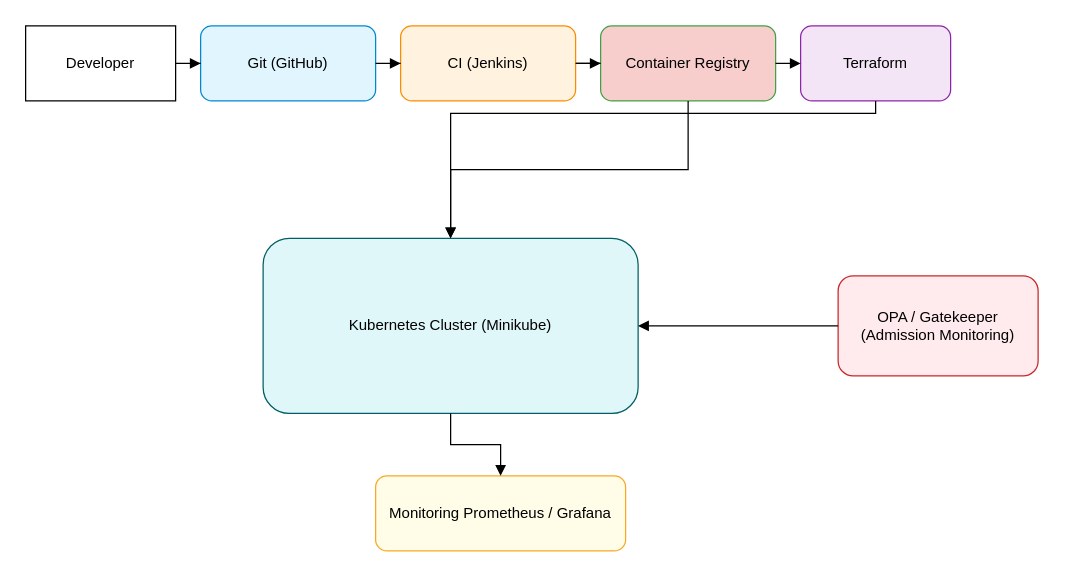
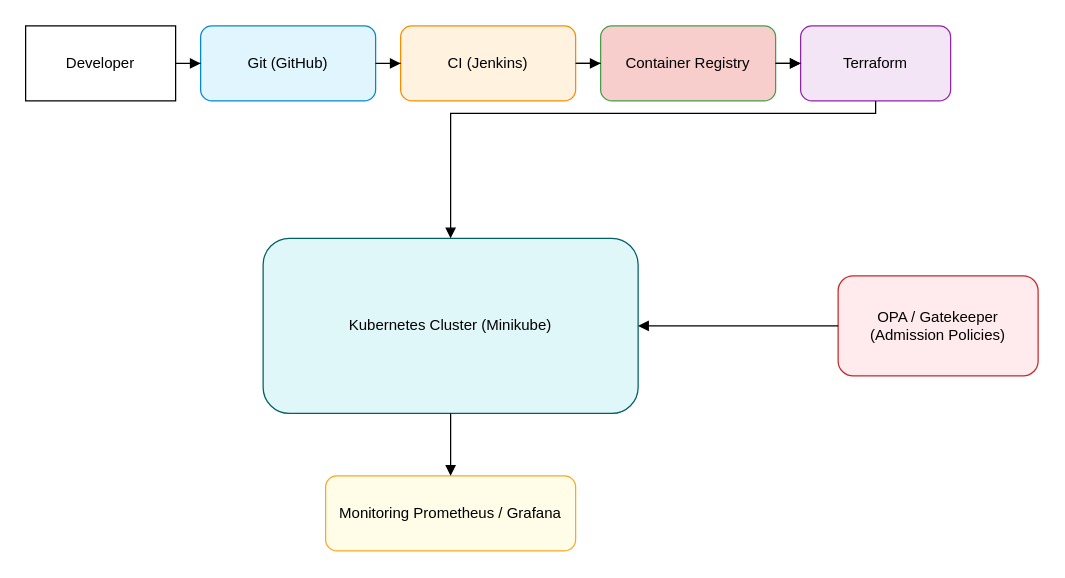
edge "Container Registry" -> "Kubernetes Cluster (Minikube)": now "Container Registry" -> "Terraform"
node "OPA / Gatekeeper (Admission Monitoring)": label "OPA / Gatekeeper (Admission Monitoring)" -> "OPA / Gatekeeper (Admission Policies)"
node "Monitoring Prometheus / Grafana": moved (501, 513) -> (451, 513)
